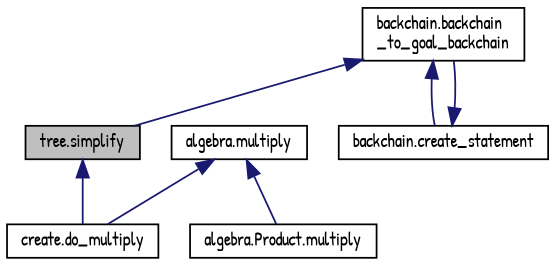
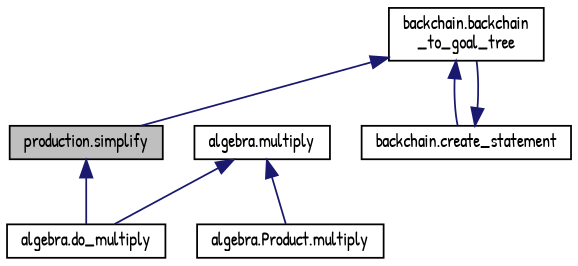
node "backchain.backchain _to_goal_backchain": label "backchain.backchain _to_goal_backchain" -> "backchain.backchain _to_goal_tree"
node "tree.simplify": label "tree.simplify" -> "production.simplify"
node "create.do_multiply": label "create.do_multiply" -> "algebra.do_multiply"
